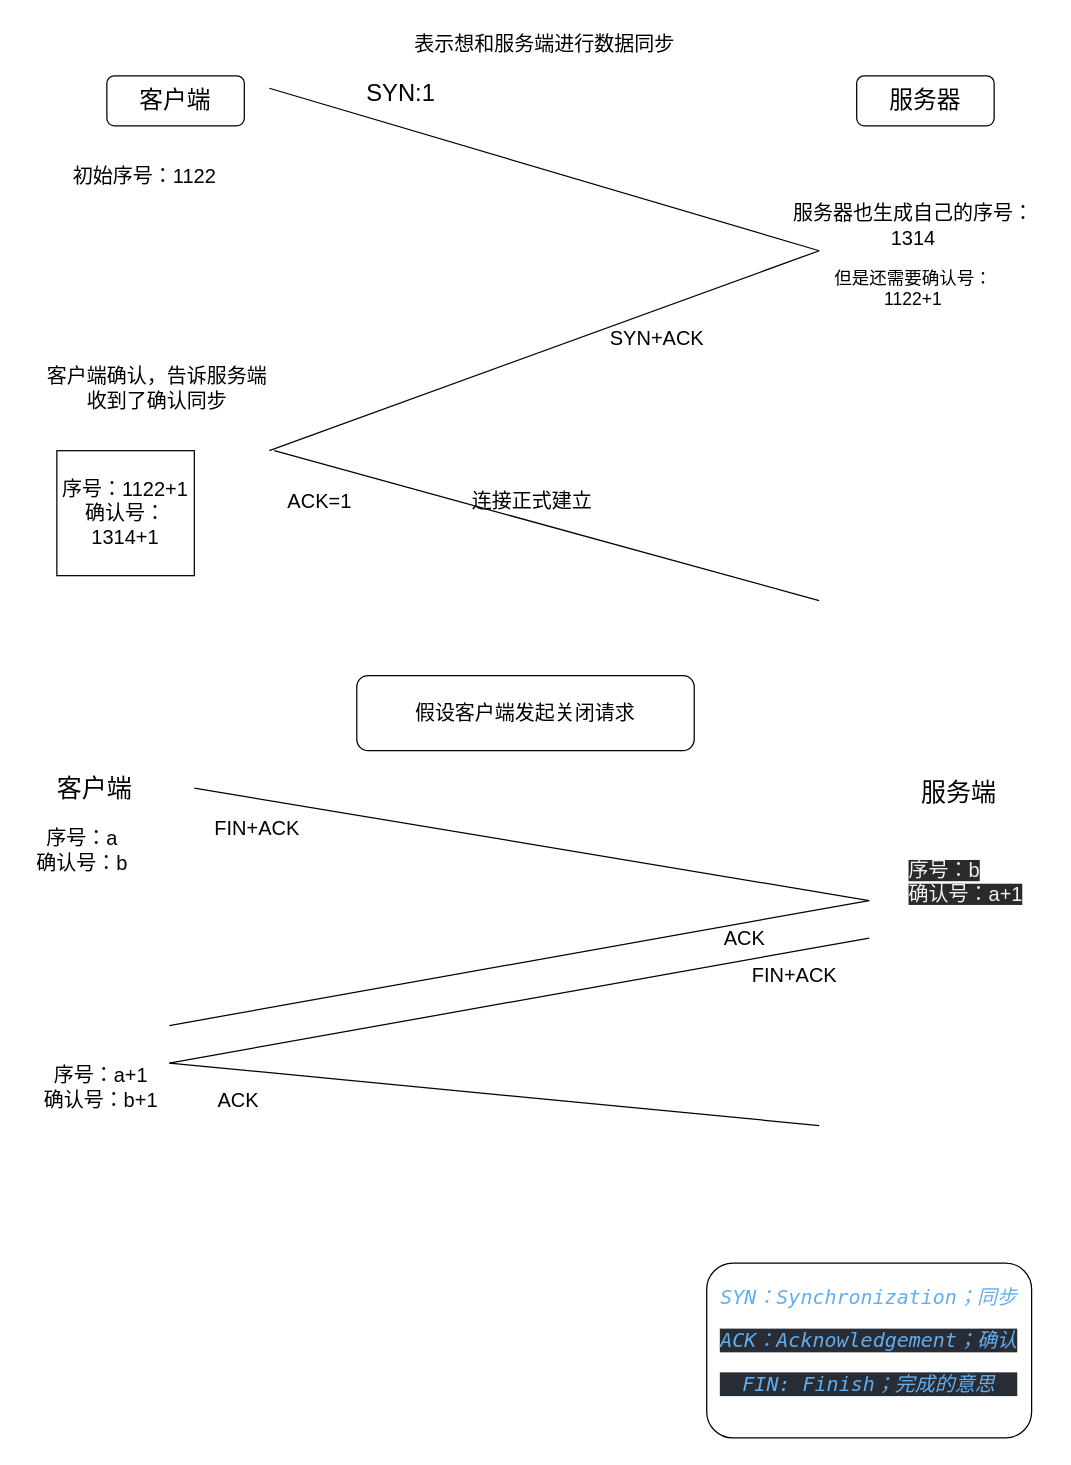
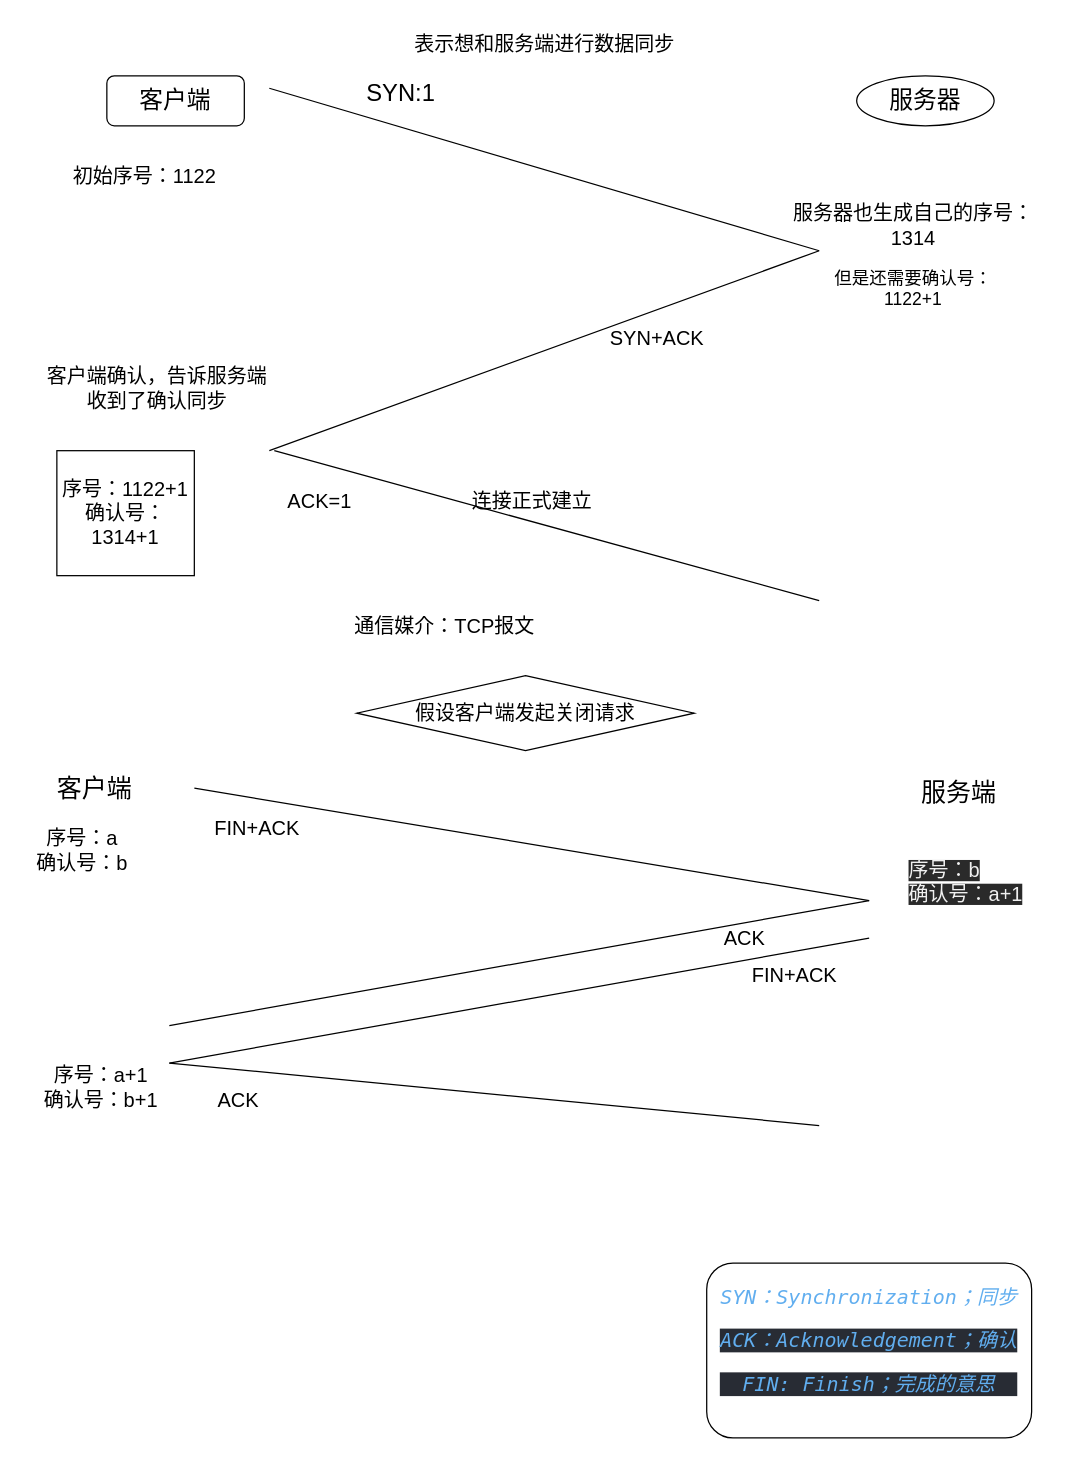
node "服务器": shape rounded rectangle -> ellipse
node "通信媒介：TCP报文": added
node "假设客户端发起关闭请求": shape rounded rectangle -> diamond
